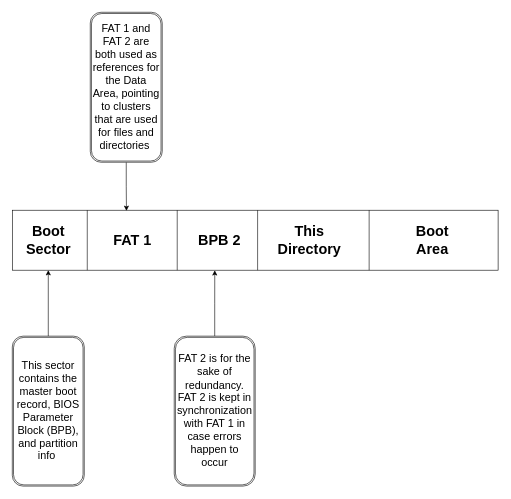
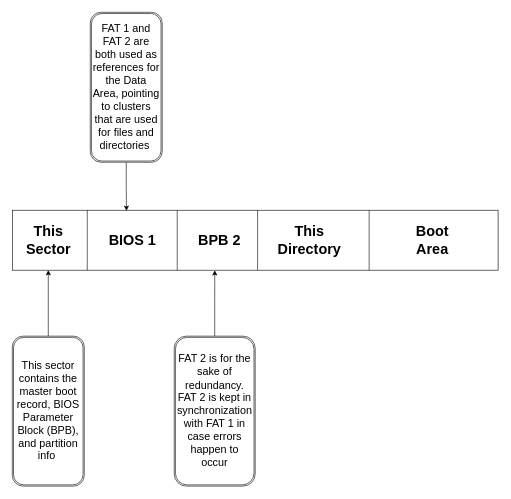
node "Boot Sector": label "Boot Sector" -> "This Sector"
node "FAT 1": label "FAT 1" -> "BIOS 1"
